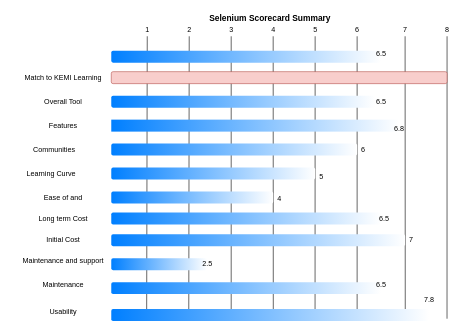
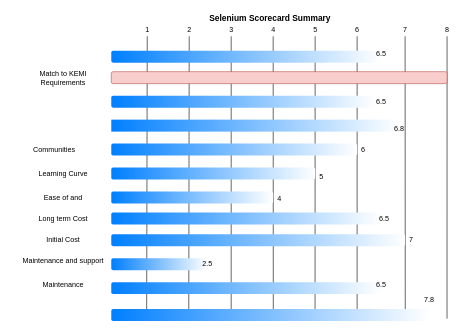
node "Match to KEMI Learning": label "Match to KEMI Learning" -> "Match to KEMI Requirements"
node "Overall Tool": removed
node "Features": removed
node "Learning Curve": moved (51, 174) -> (63, 174)
node "Usability": removed
